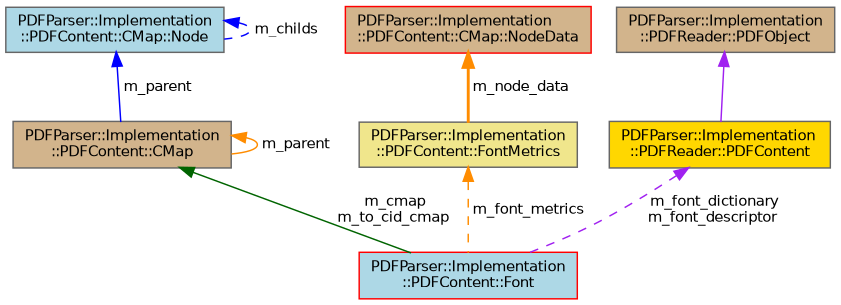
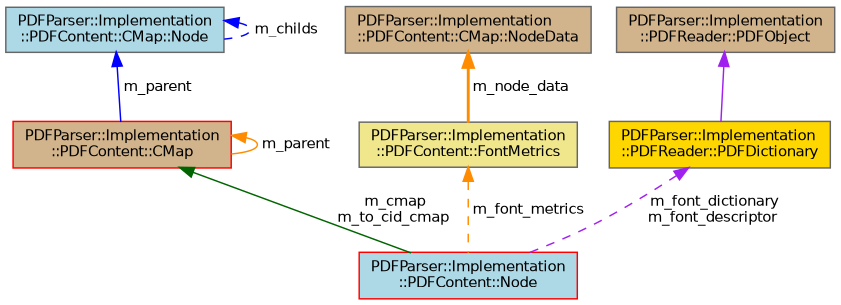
node "PDFParser::Implementation ::PDFContent::CMap::NodeData": color red -> gray40
node "PDFParser::Implementation ::PDFContent::CMap": color gray40 -> red
node "PDFParser::Implementation ::PDFReader::PDFContent": label "PDFParser::Implementation ::PDFReader::PDFContent" -> "PDFParser::Implementation ::PDFReader::PDFDictionary"
node "PDFParser::Implementation ::PDFContent::Font": label "PDFParser::Implementation ::PDFContent::Font" -> "PDFParser::Implementation ::PDFContent::Node"
